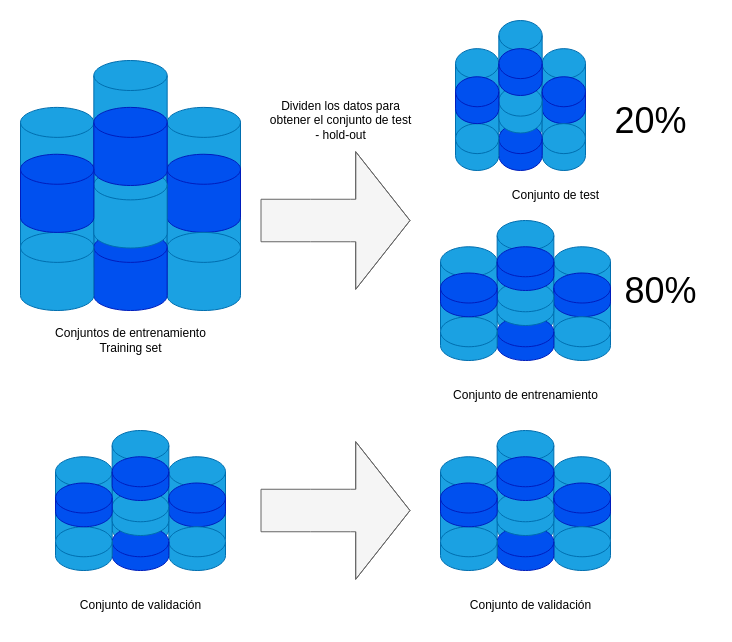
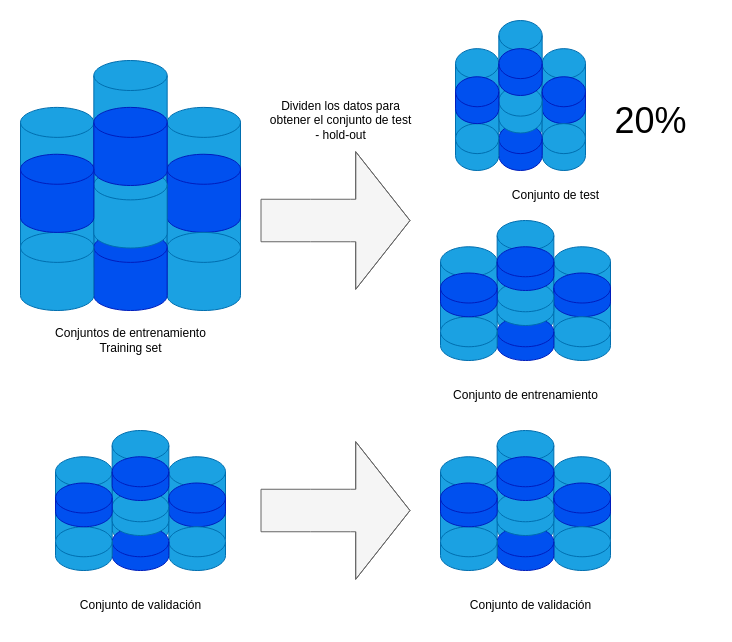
node "80%": removed
